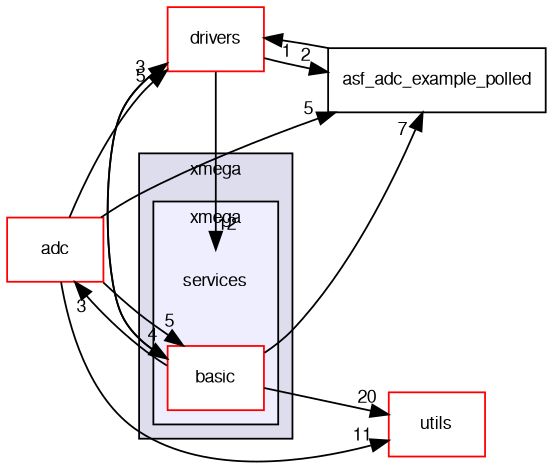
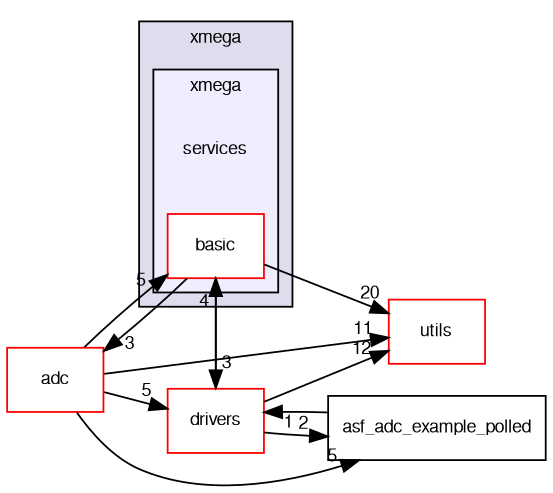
edge "drivers" -> "services": now "drivers" -> "utils"
edge "basic" -> "asf_adc_example_polled": removed
